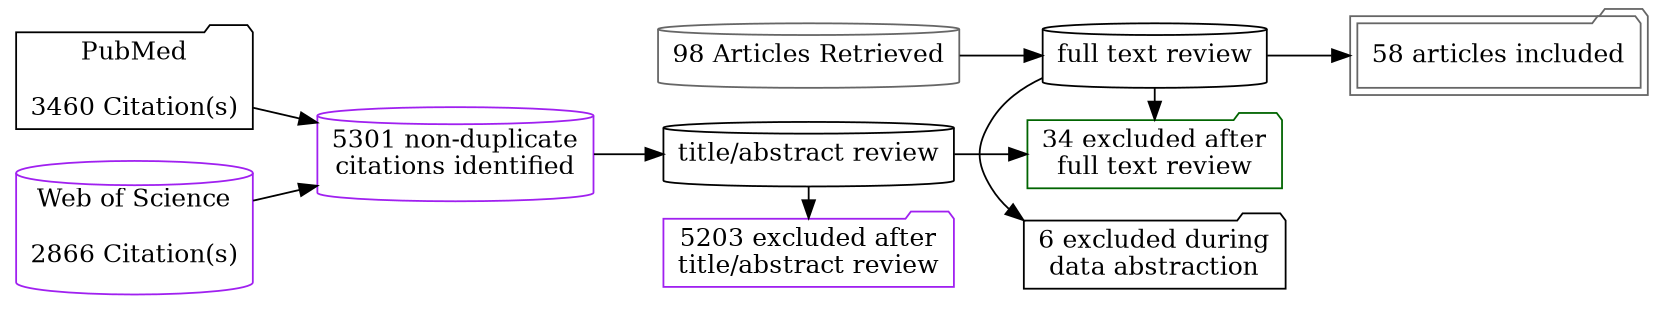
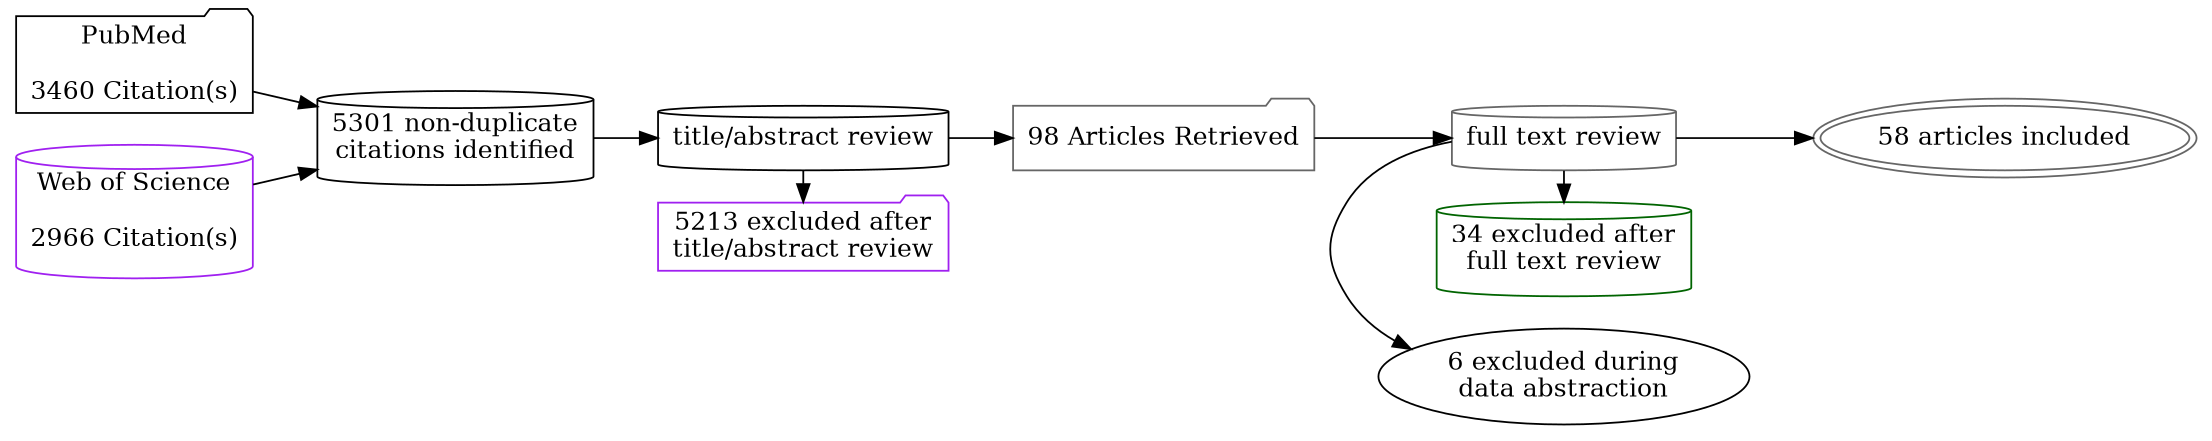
node "98 Articles Retrieved": shape cylinder -> folder
node "full text review": color black -> gray40
node "58 articles included": shape folder -> ellipse
node "5301 non-duplicate citations identified": color purple -> black
edge "title/abstract review" -> "34 excluded after full text review": now "title/abstract review" -> "98 Articles Retrieved"
node "34 excluded after full text review": shape folder -> cylinder
node "Web of Science 2866 Citation(s)": label "Web of Science 2866 Citation(s)" -> "Web of Science 2966 Citation(s)"
node "5203 excluded after title/abstract review": label "5203 excluded after title/abstract review" -> "5213 excluded after title/abstract review"
node "6 excluded during data abstraction": shape folder -> ellipse
